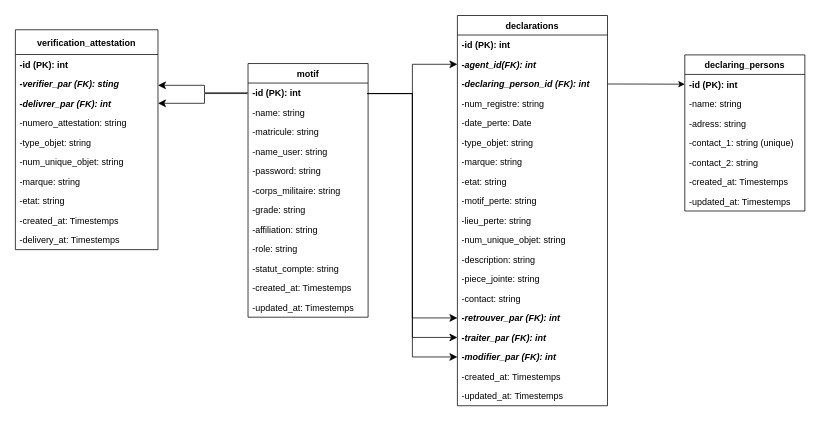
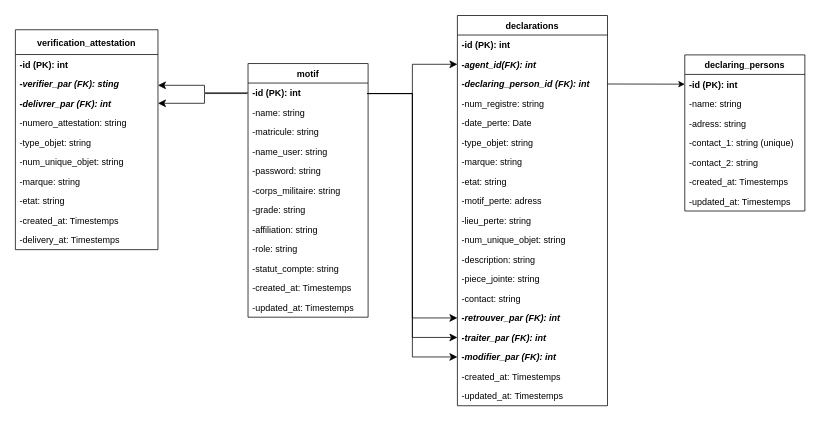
node "-motif_perte: string": label "-motif_perte: string" -> "-motif_perte: adress"
